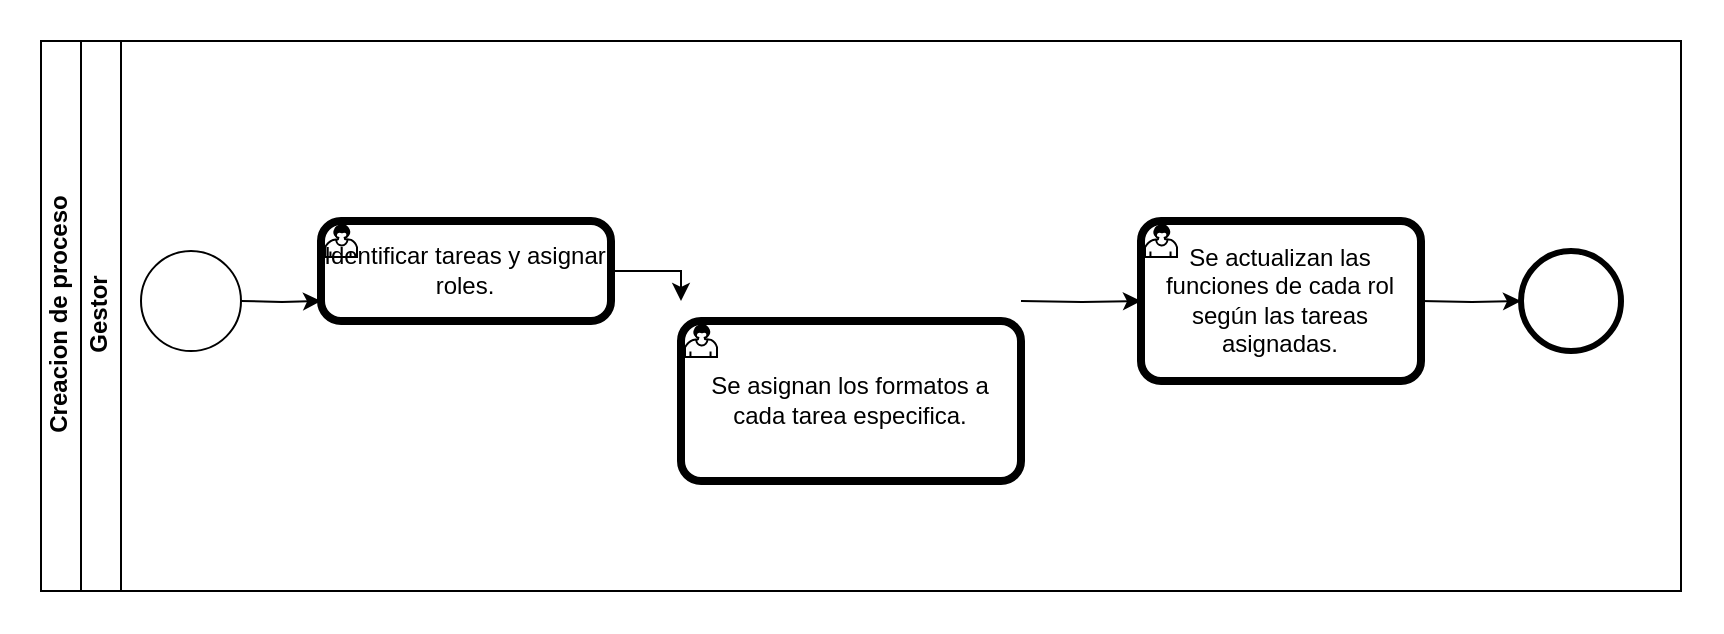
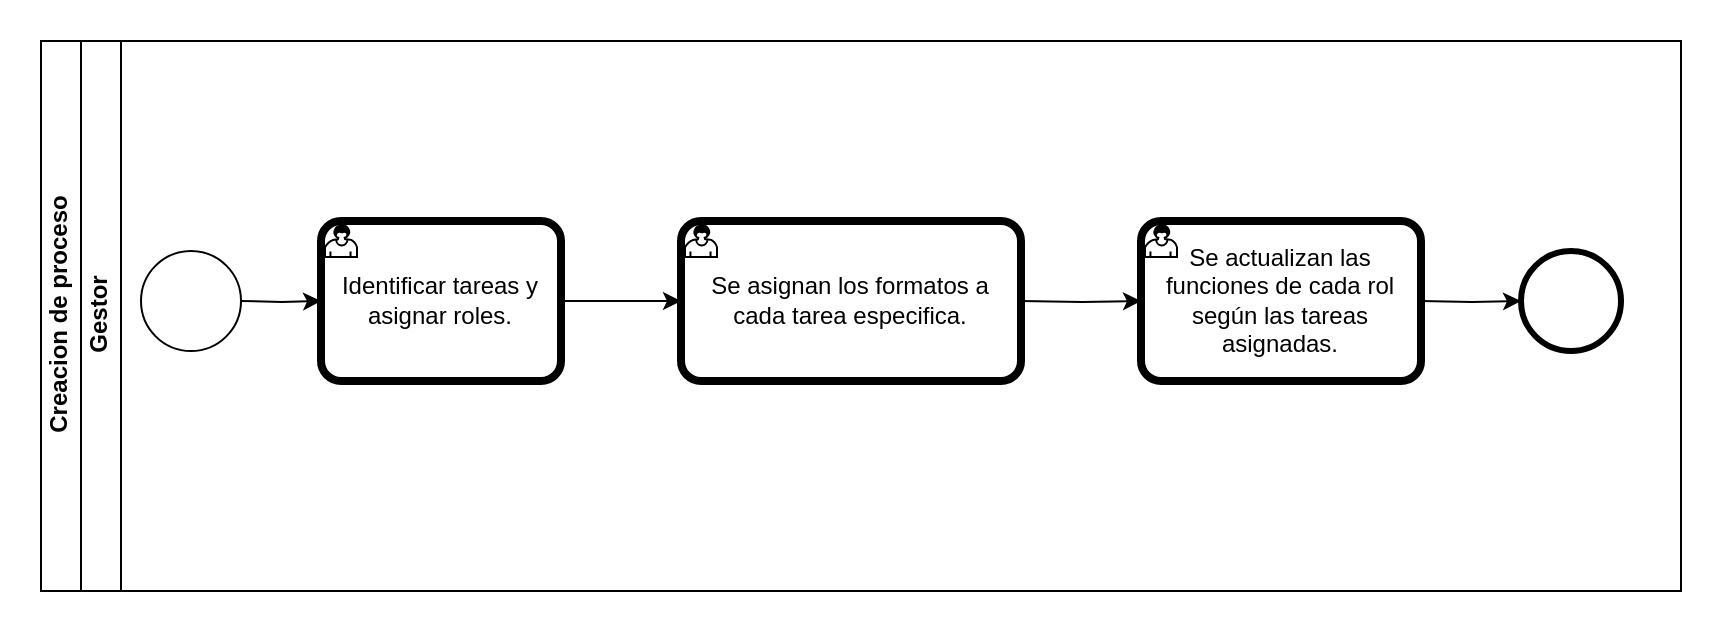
node "Identificar tareas y asignar roles.": size 290x100 -> 240x160
node "Se asignan los formatos a cada tarea especifica.": moved (851, 401) -> (851, 301)
